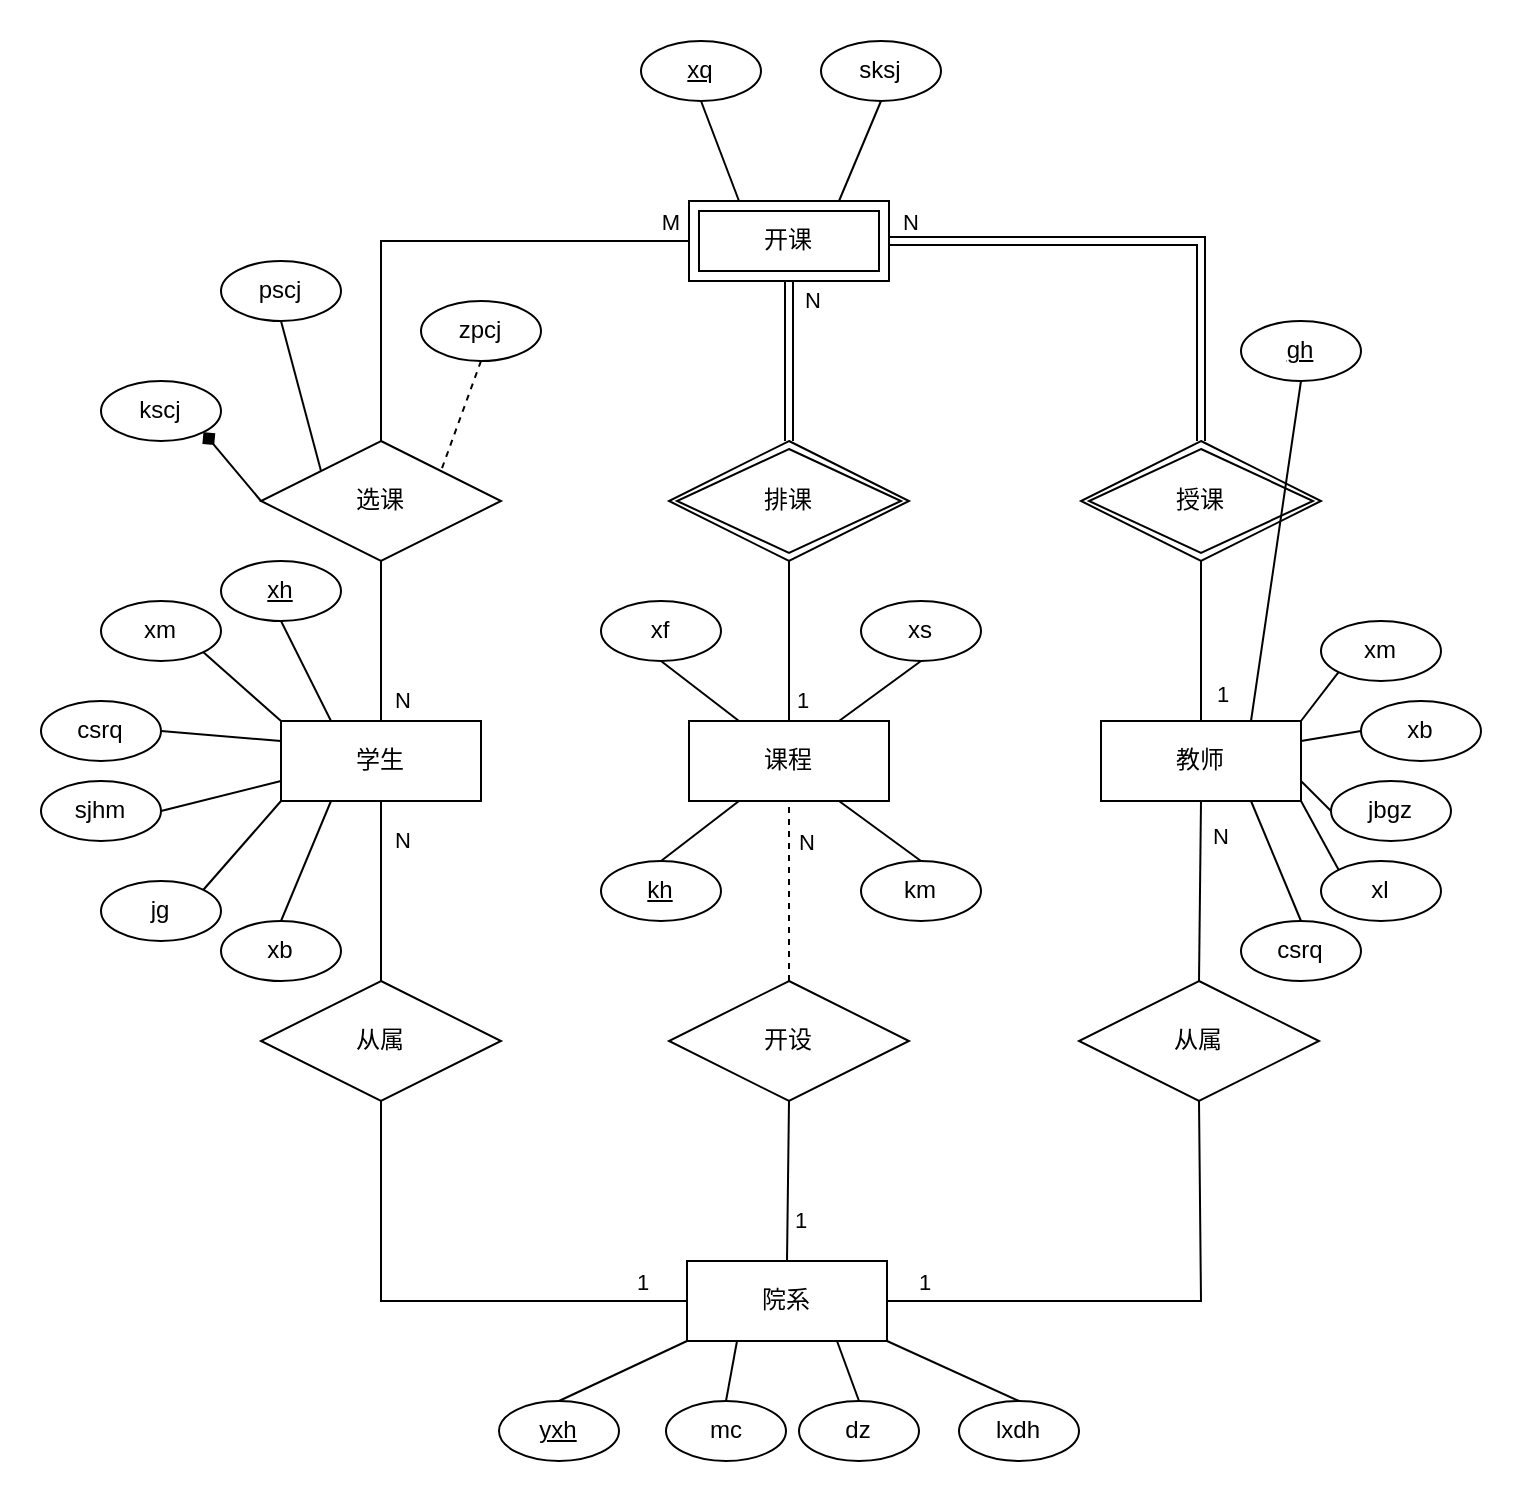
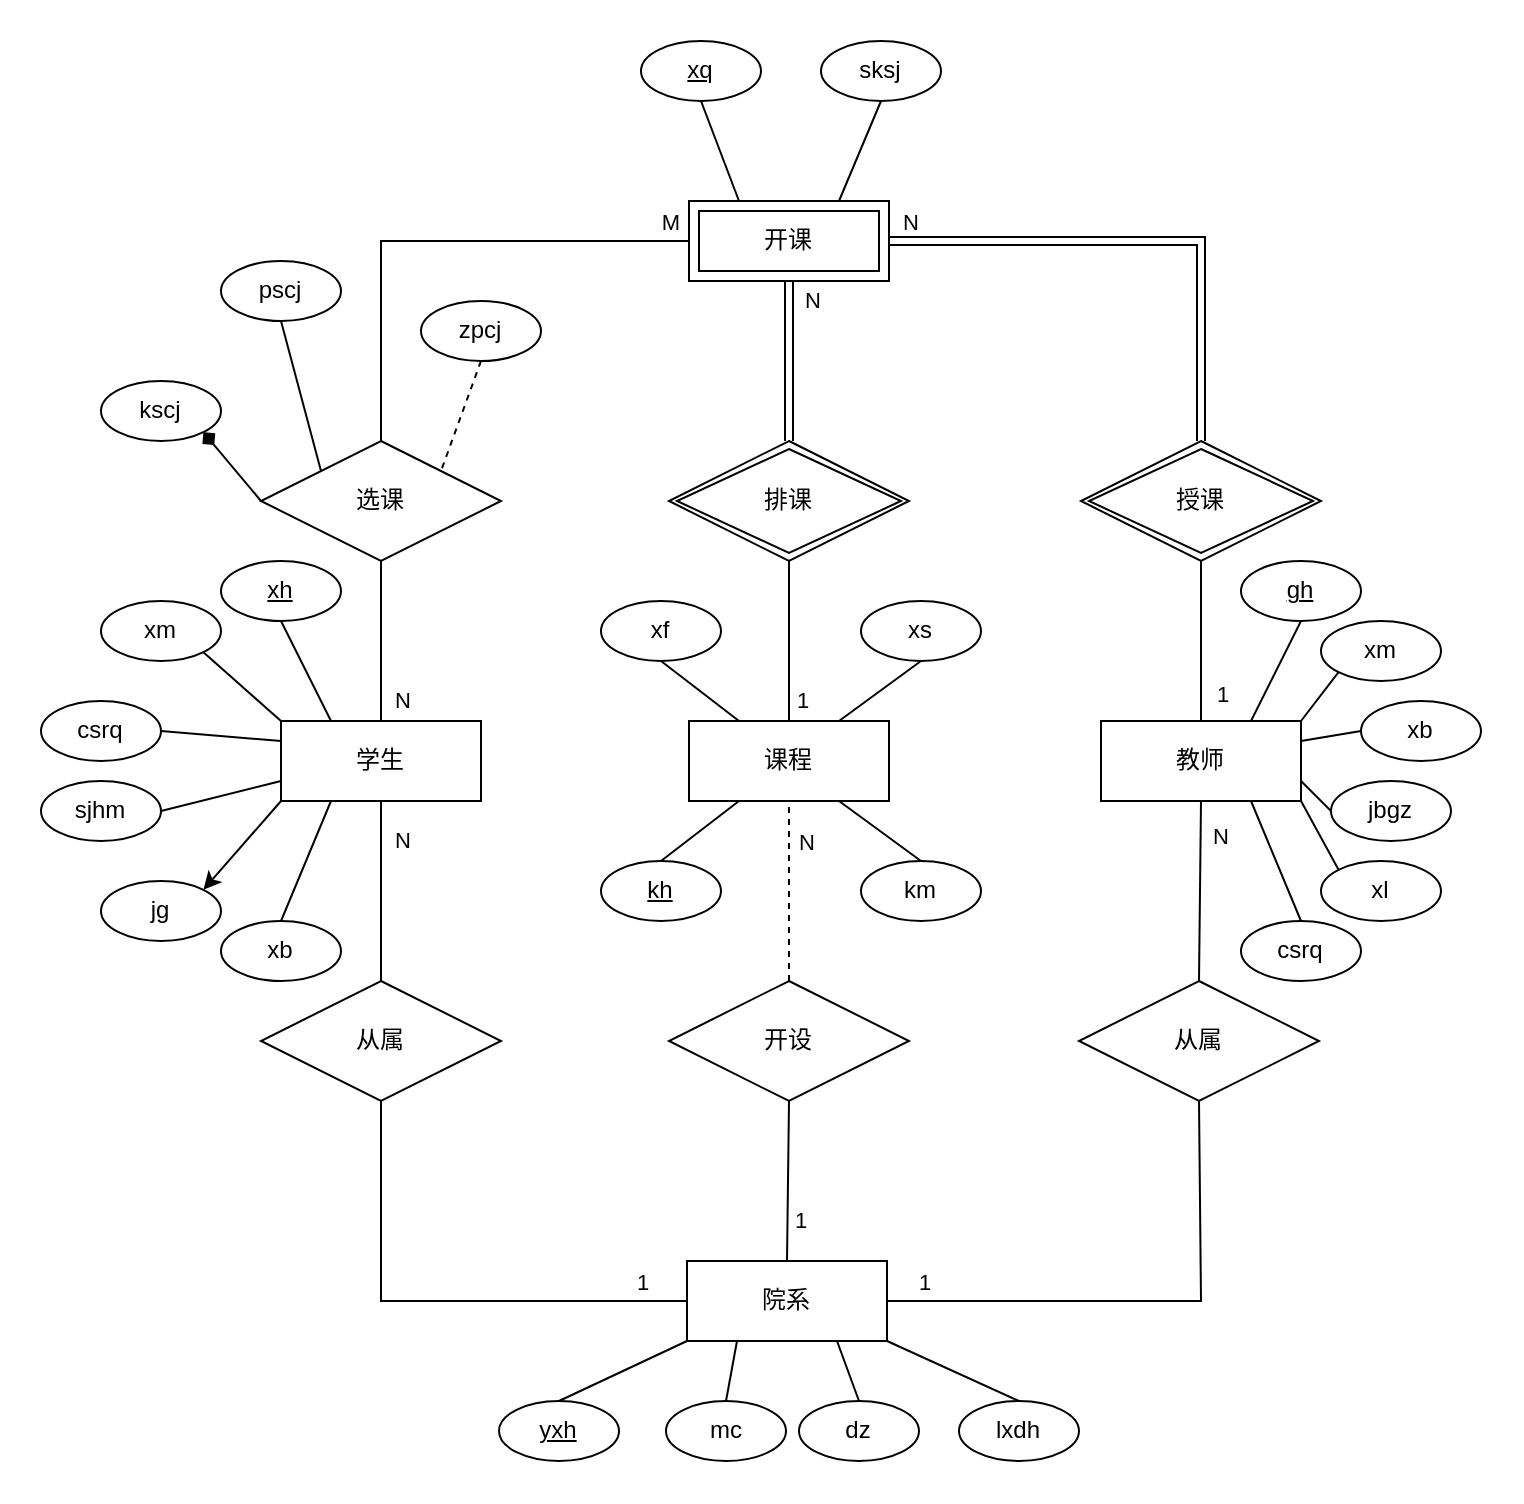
node "gh": moved (1301, 351) -> (1301, 591)
edge "学生" -- "jg": arrowhead none -> classic
